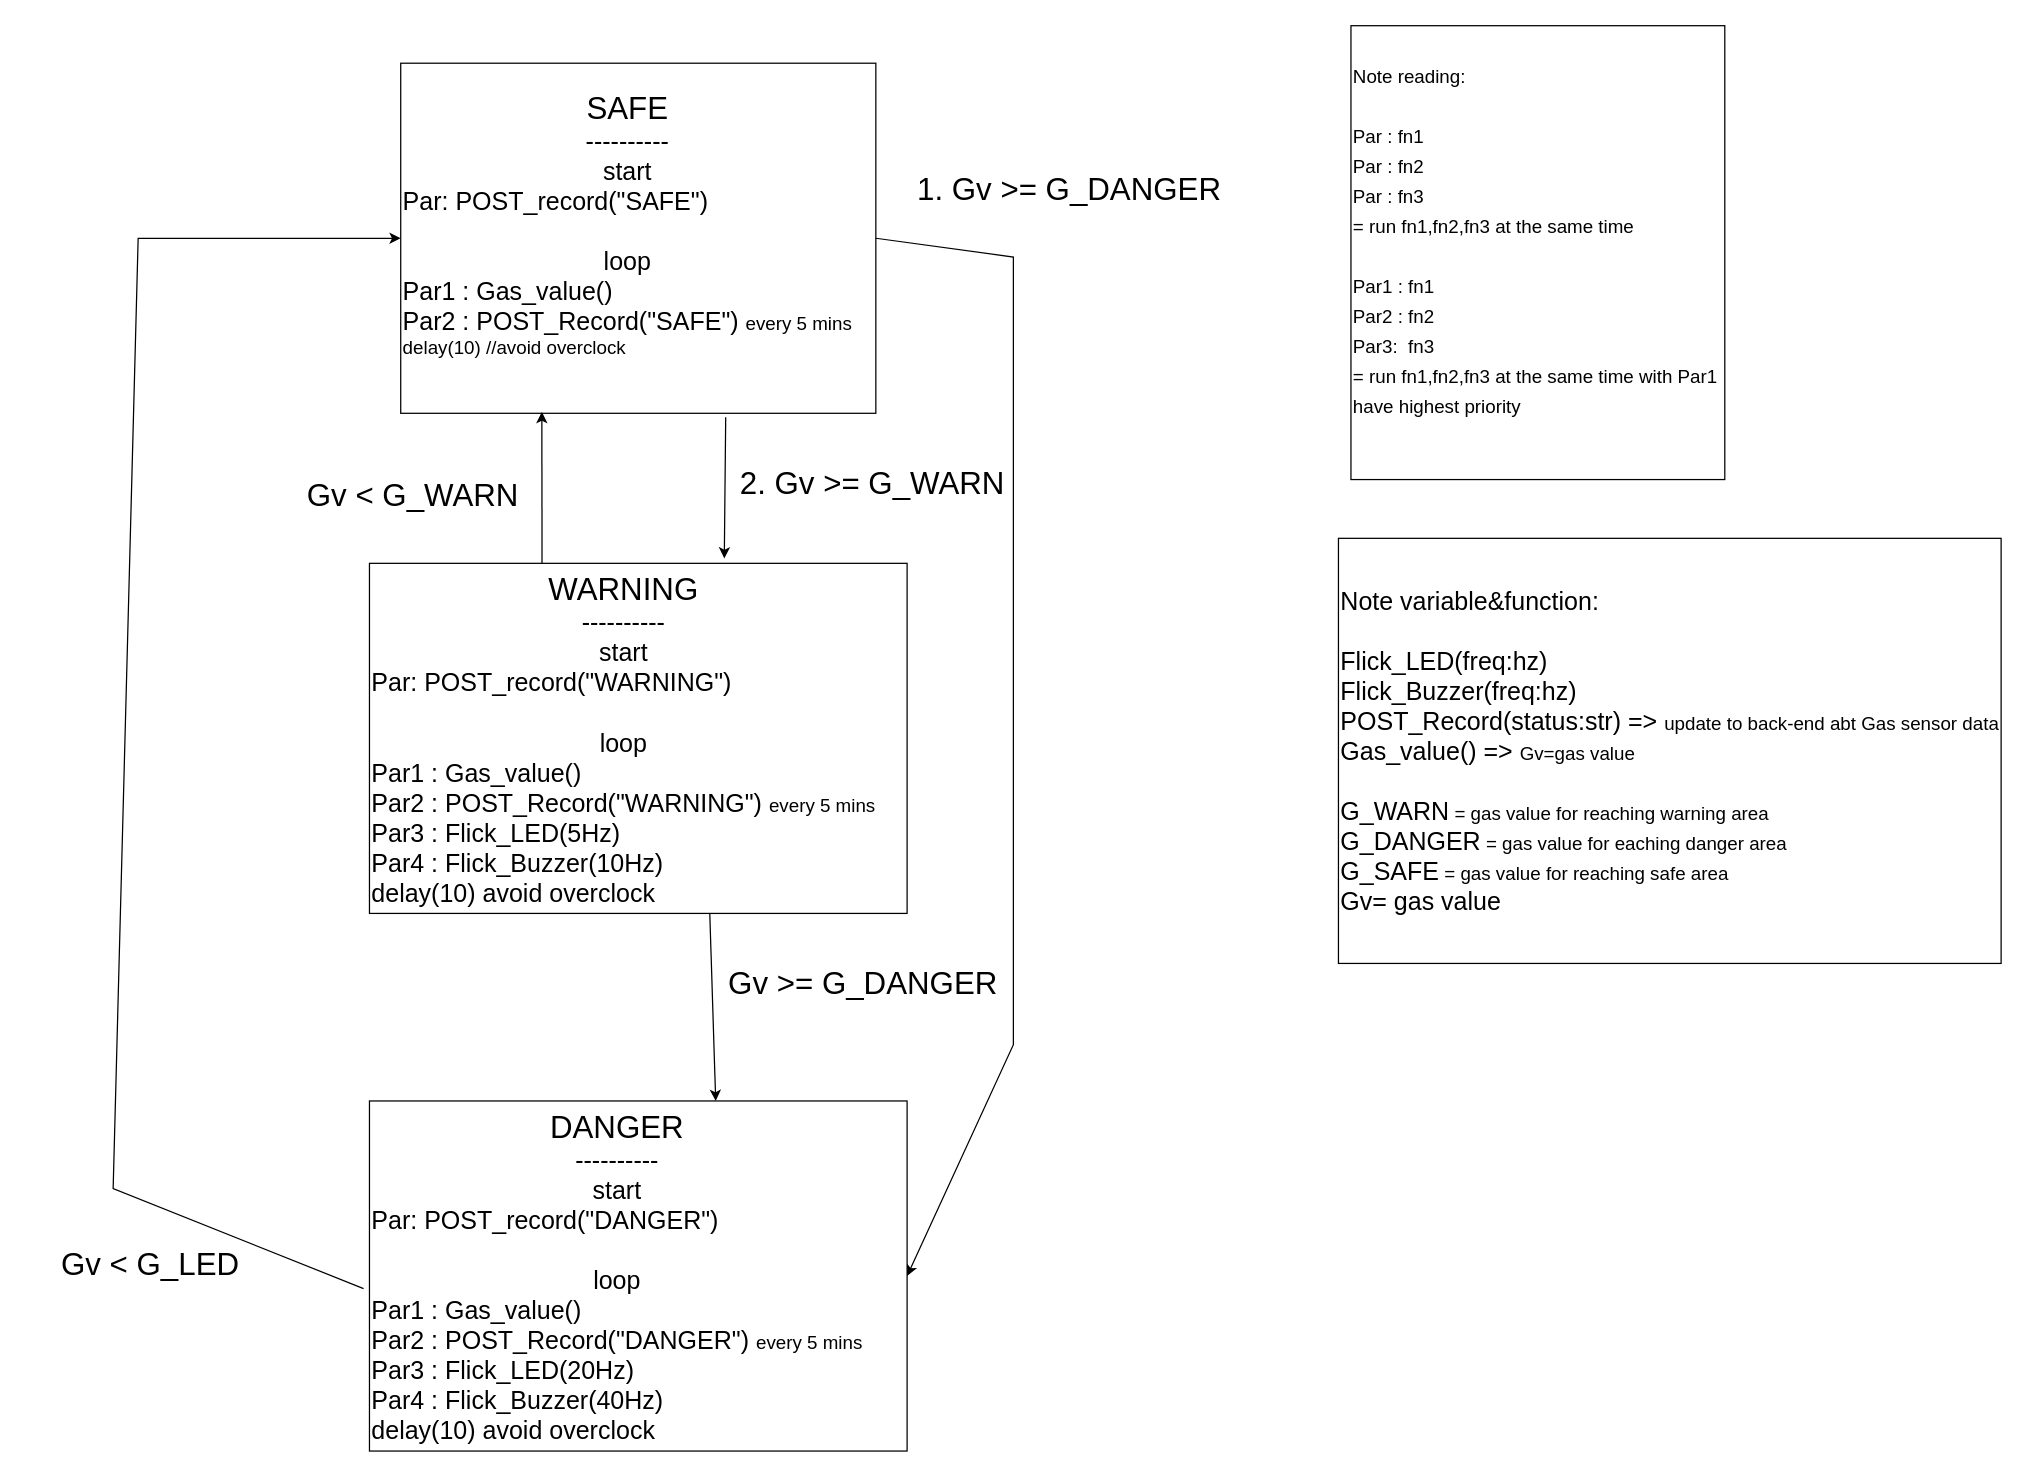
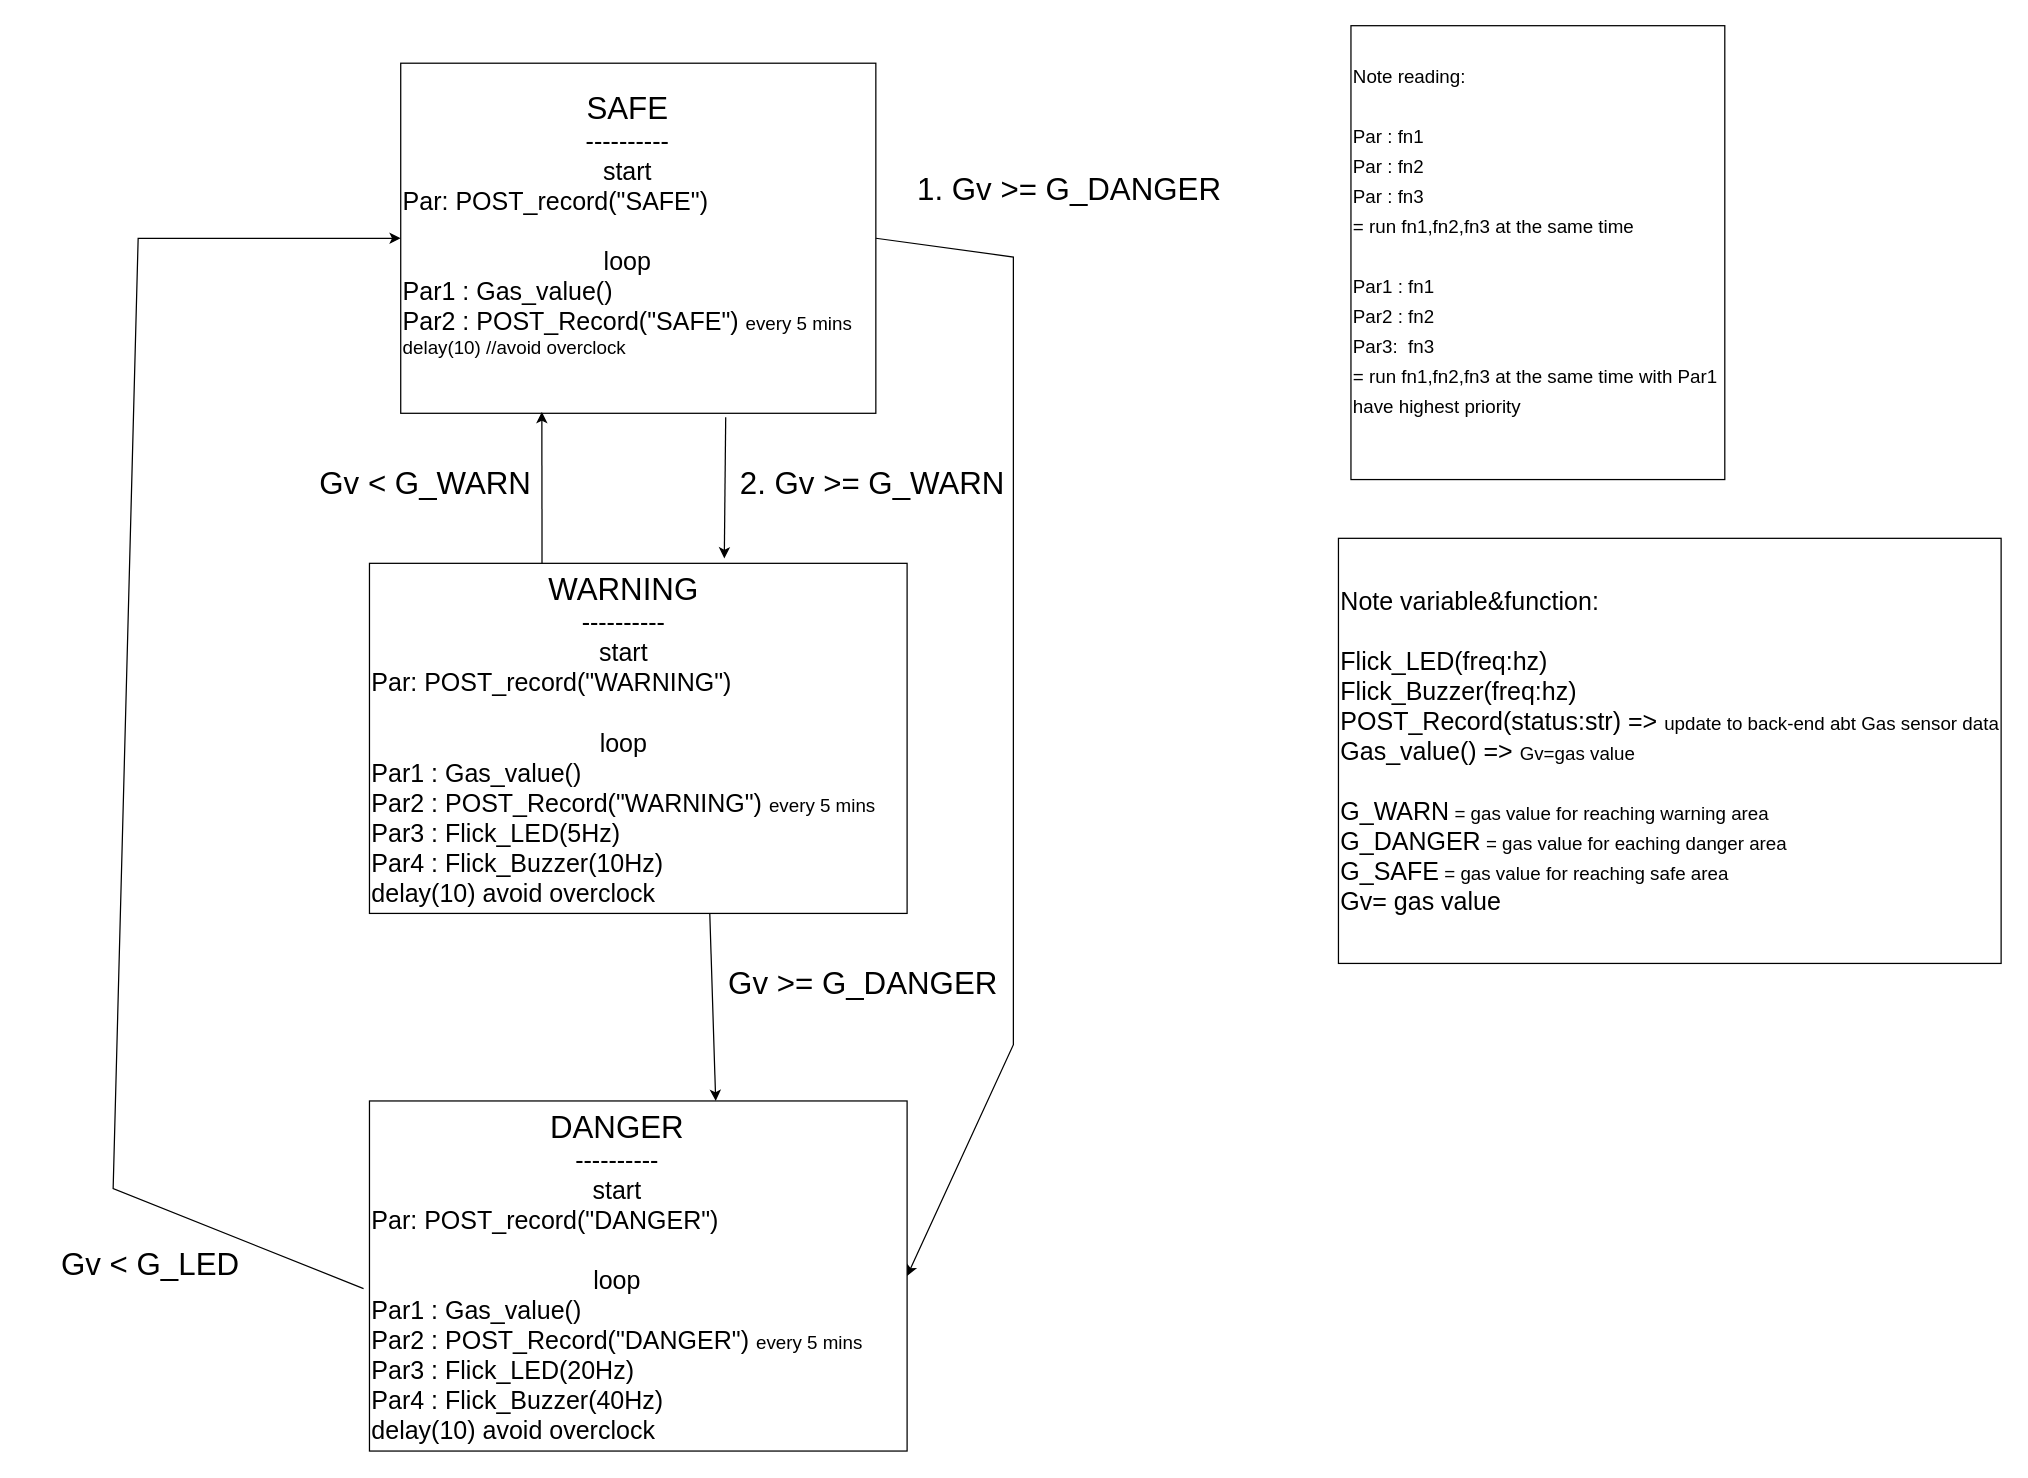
node "Gv < G_WARN": moved (413, 494) -> (426, 482)
